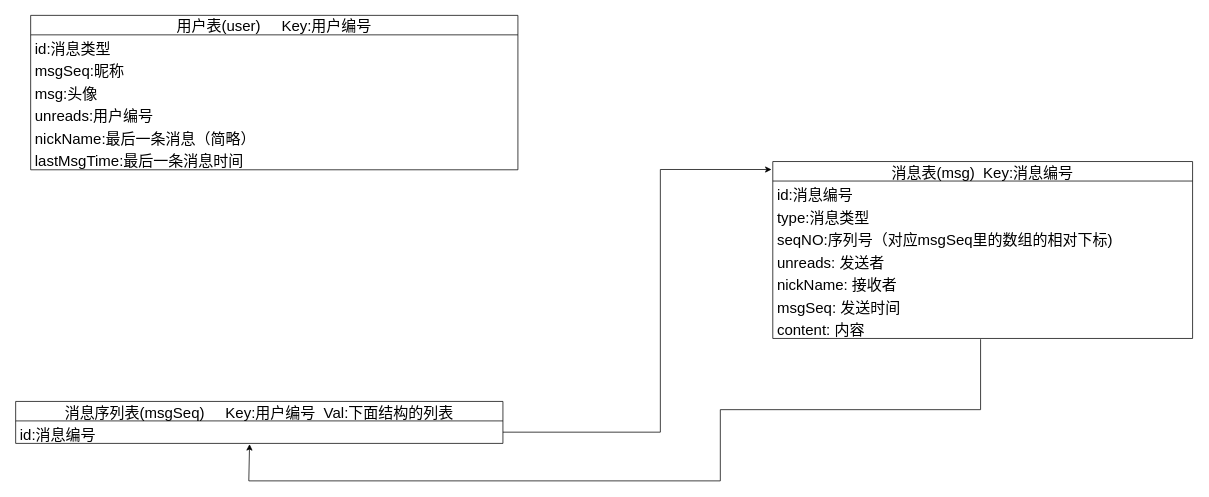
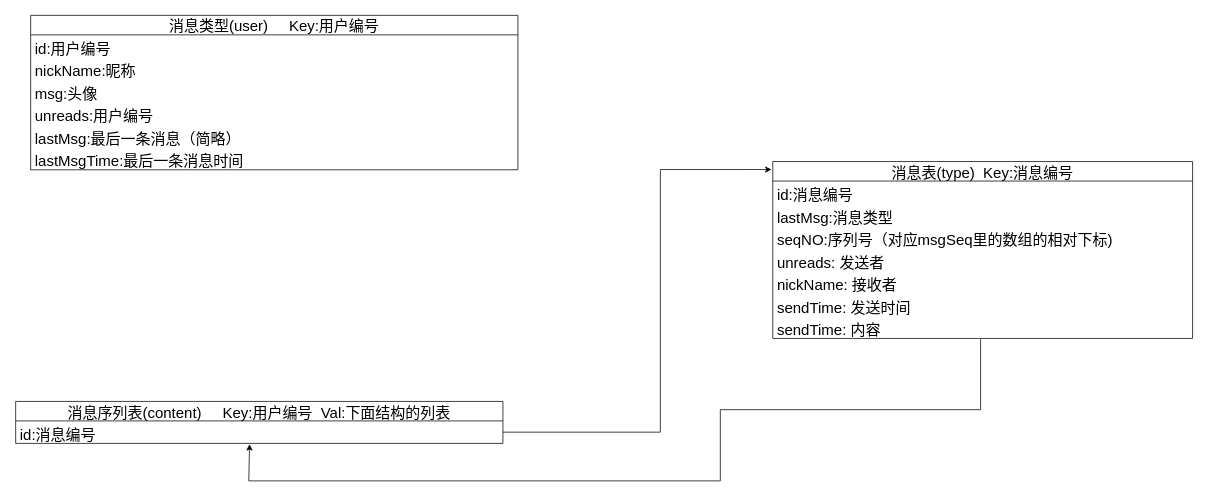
node "用户表(user) Key:用户编号": label "用户表(user) Key:用户编号" -> "消息类型(user) Key:用户编号"
node "id:消息类型": label "id:消息类型" -> "id:用户编号"
node "msgSeq:昵称": label "msgSeq:昵称" -> "nickName:昵称"
node "nickName:最后一条消息（简略）": label "nickName:最后一条消息（简略）" -> "lastMsg:最后一条消息（简略）"
node "消息表(msg) Key:消息编号": label "消息表(msg) Key:消息编号" -> "消息表(type) Key:消息编号"
node "type:消息类型": label "type:消息类型" -> "lastMsg:消息类型"
node "msgSeq: 发送时间": label "msgSeq: 发送时间" -> "sendTime: 发送时间"
node "content: 内容": label "content: 内容" -> "sendTime: 内容"
node "消息序列表(msgSeq) Key:用户编号 Val:下面结构的列表": label "消息序列表(msgSeq) Key:用户编号 Val:下面结构的列表" -> "消息序列表(content) Key:用户编号 Val:下面结构的列表"
